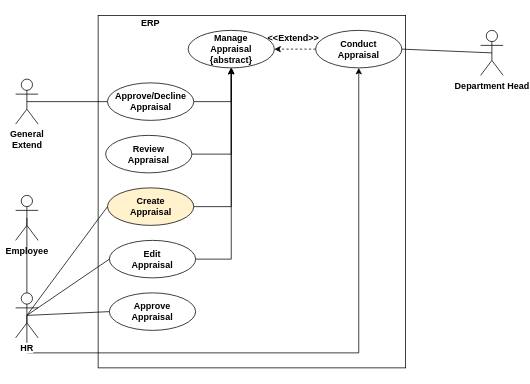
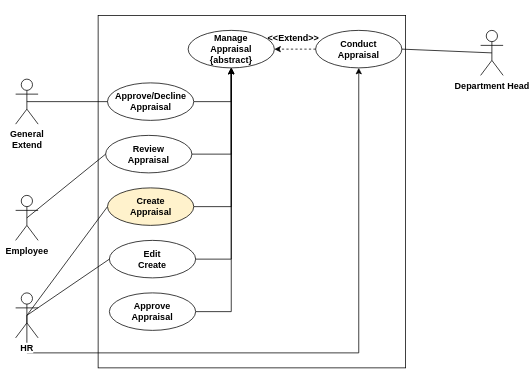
node "ERP": removed
node "Edit Appraisal": label "Edit Appraisal" -> "Edit Create"
edge "Employee" -- "HR": now "Employee" -- "Review Appraisal"
edge "Approve Appraisal" -> "Manage Appraisal {abstract}": added
edge "Approve Appraisal" -- "HR": removed
